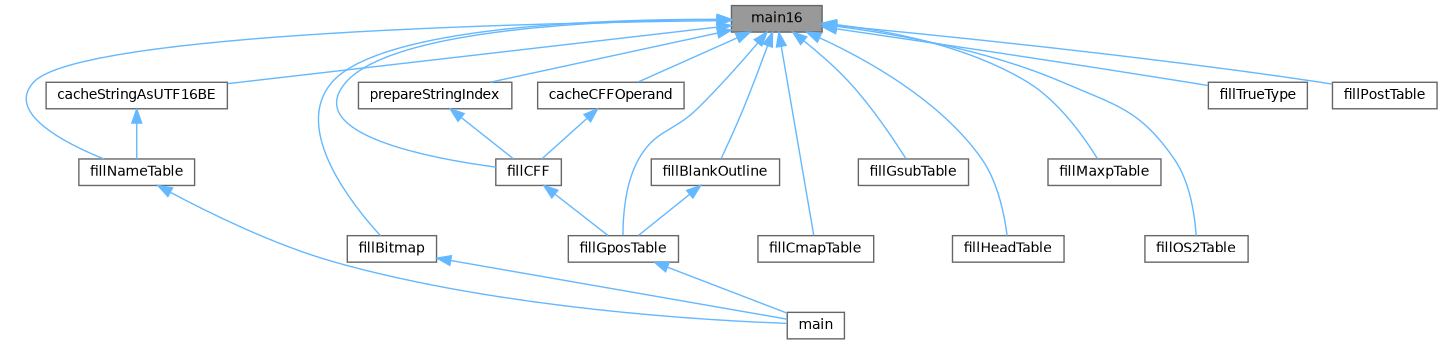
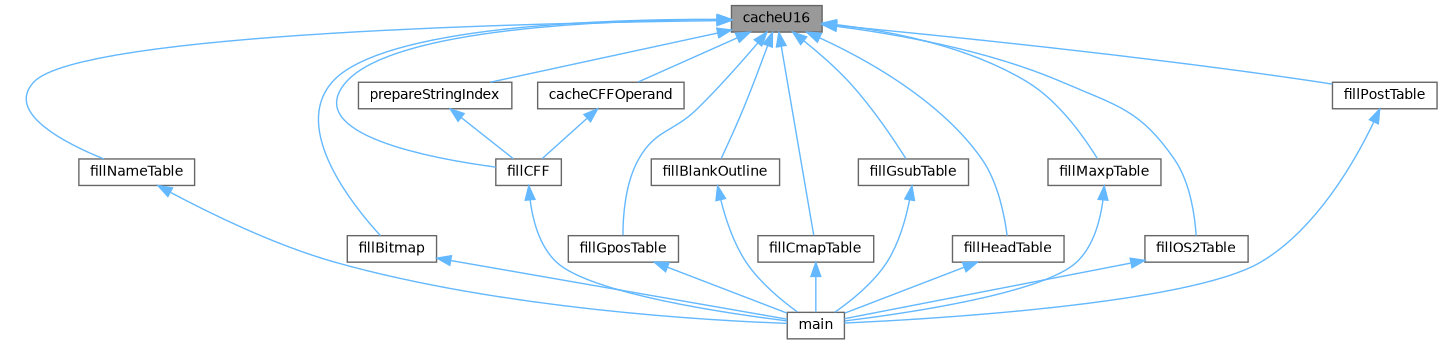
node "main16": label "main16" -> "cacheU16"
node "cacheStringAsUTF16BE": removed
node "fillTrueType": removed
edge "fillGposTable" -> "fillCFF": now "main" -> "fillCFF"
edge "fillGposTable" -> "fillBlankOutline": now "main" -> "fillBlankOutline"
edge "main" -> "fillGsubTable": added
edge "main" -> "fillHeadTable": added
edge "main" -> "fillOS2Table": added
edge "main" -> "fillCmapTable": added
edge "main" -> "fillMaxpTable": added
edge "main" -> "fillPostTable": added
